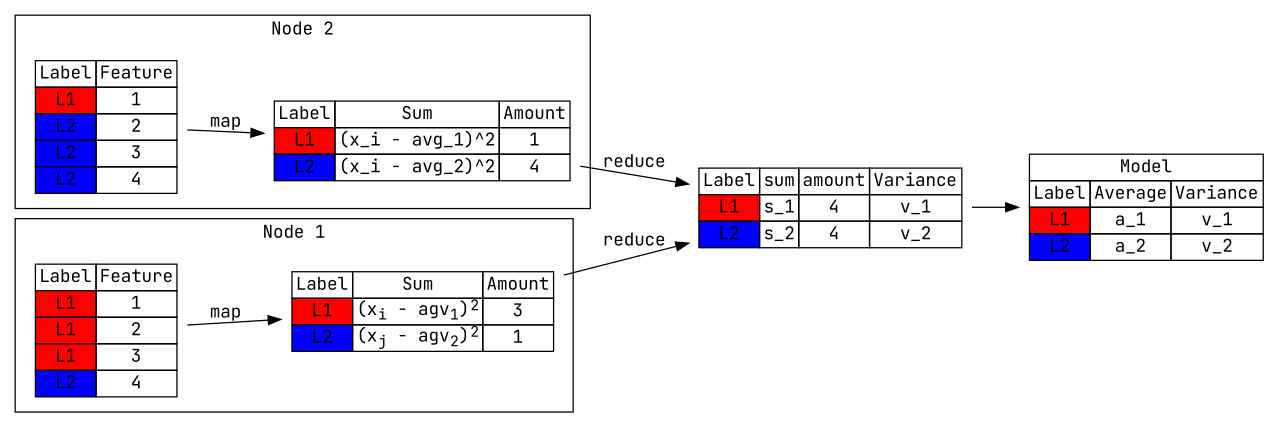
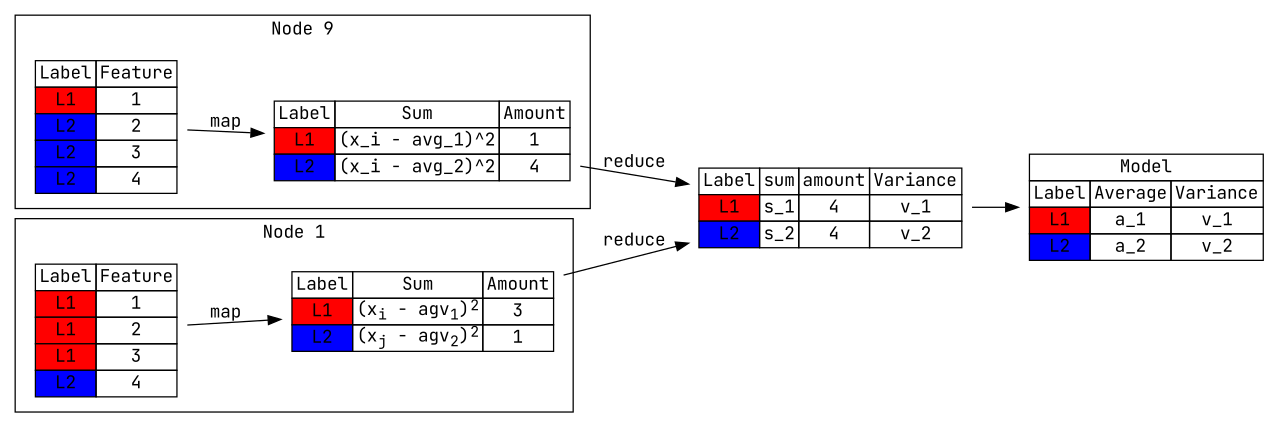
cluster "Node 2": label "Node 2" -> "Node 9"
